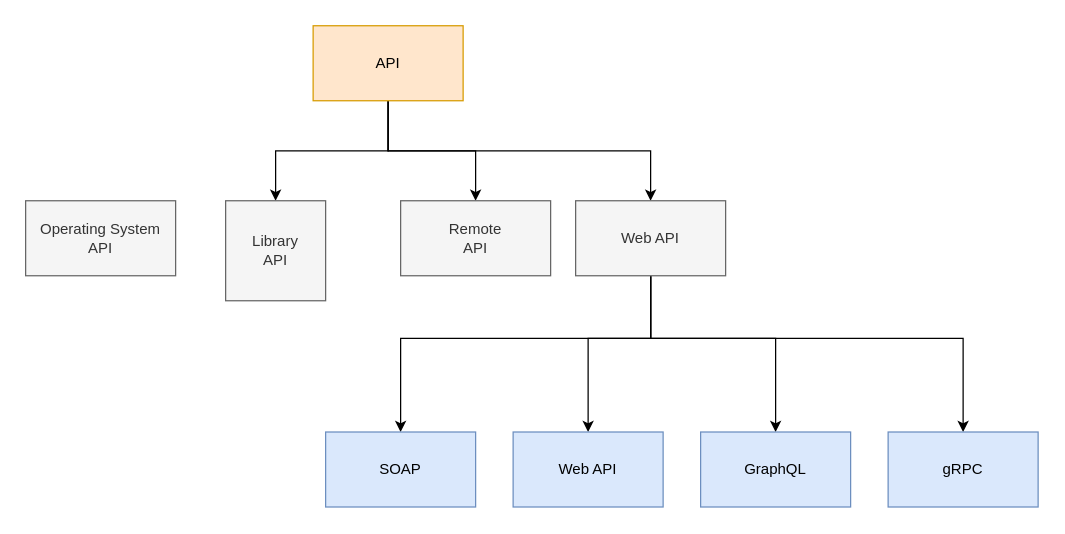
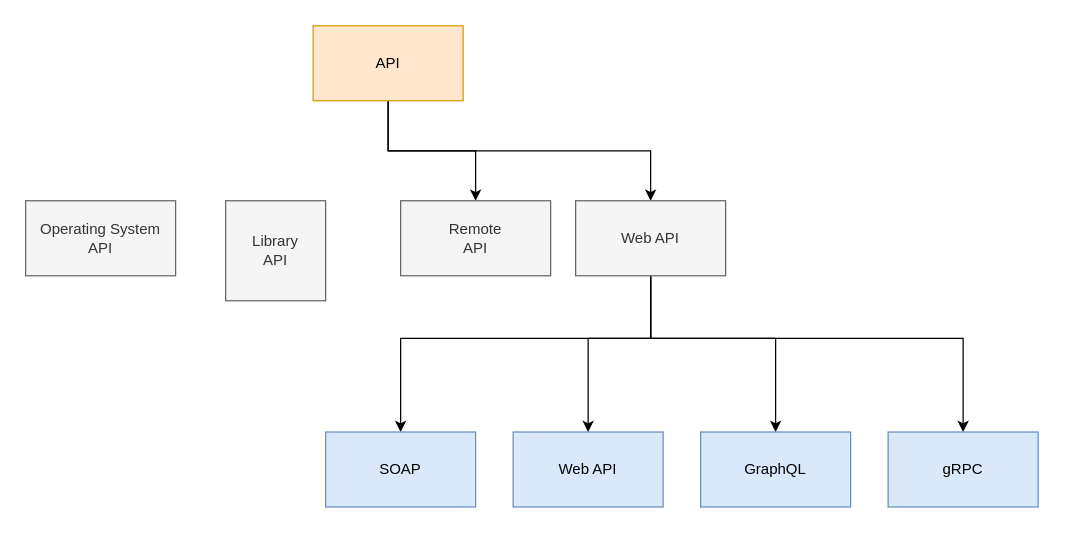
edge "API" -> "Library API": removed
